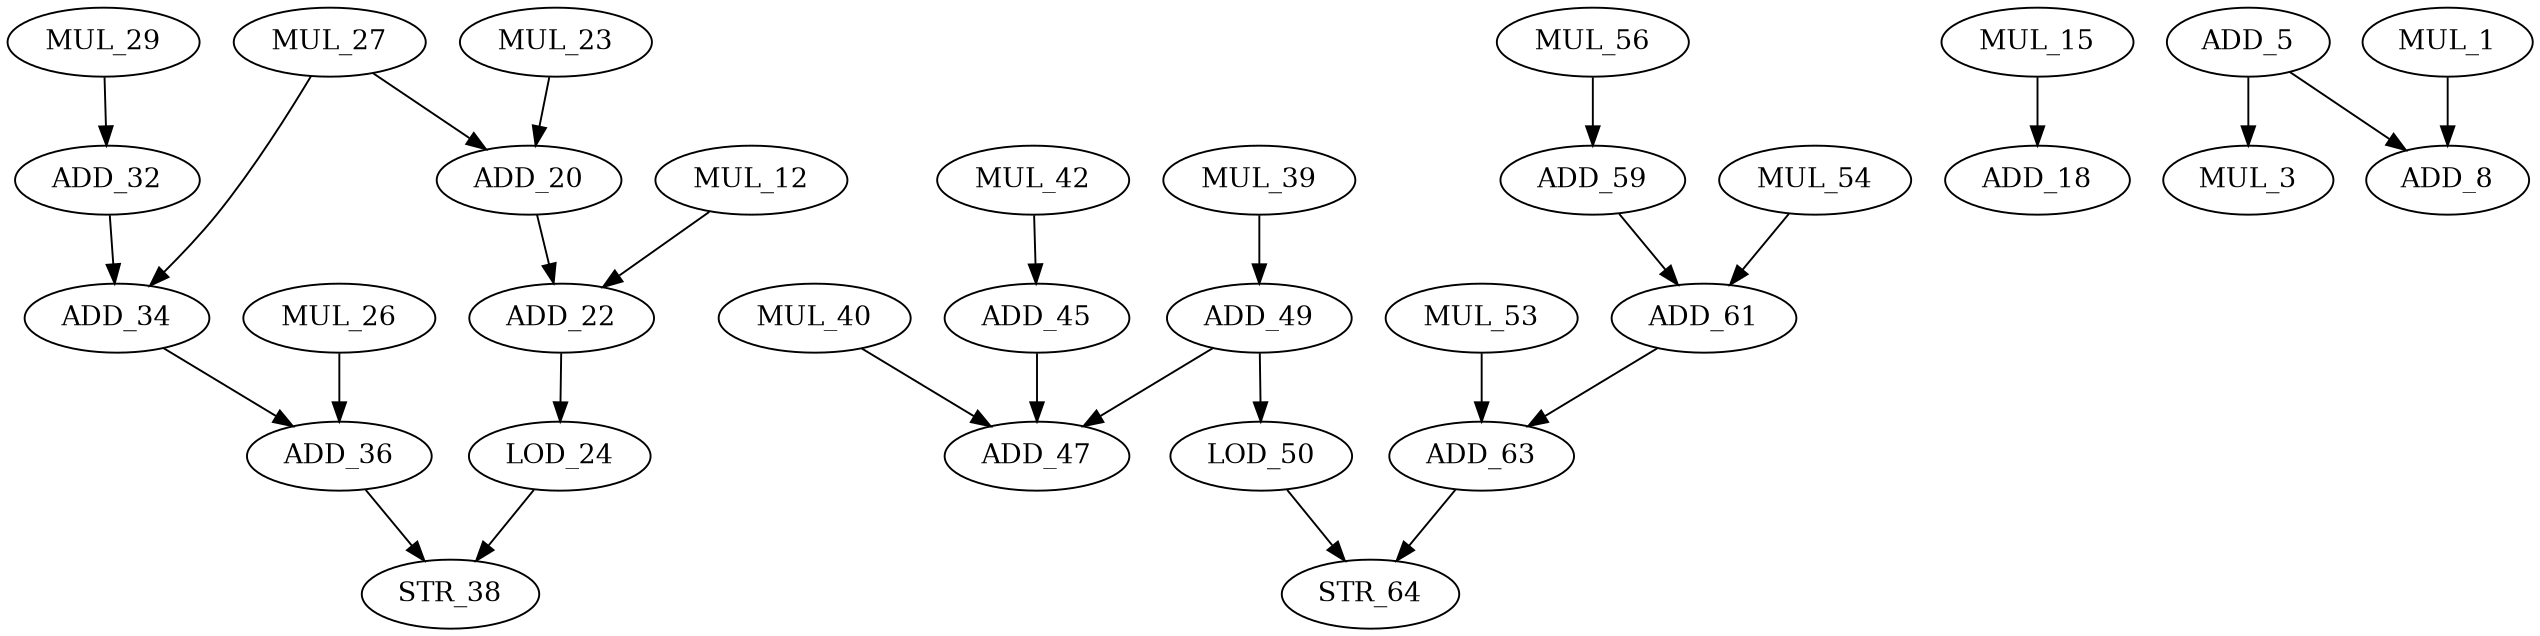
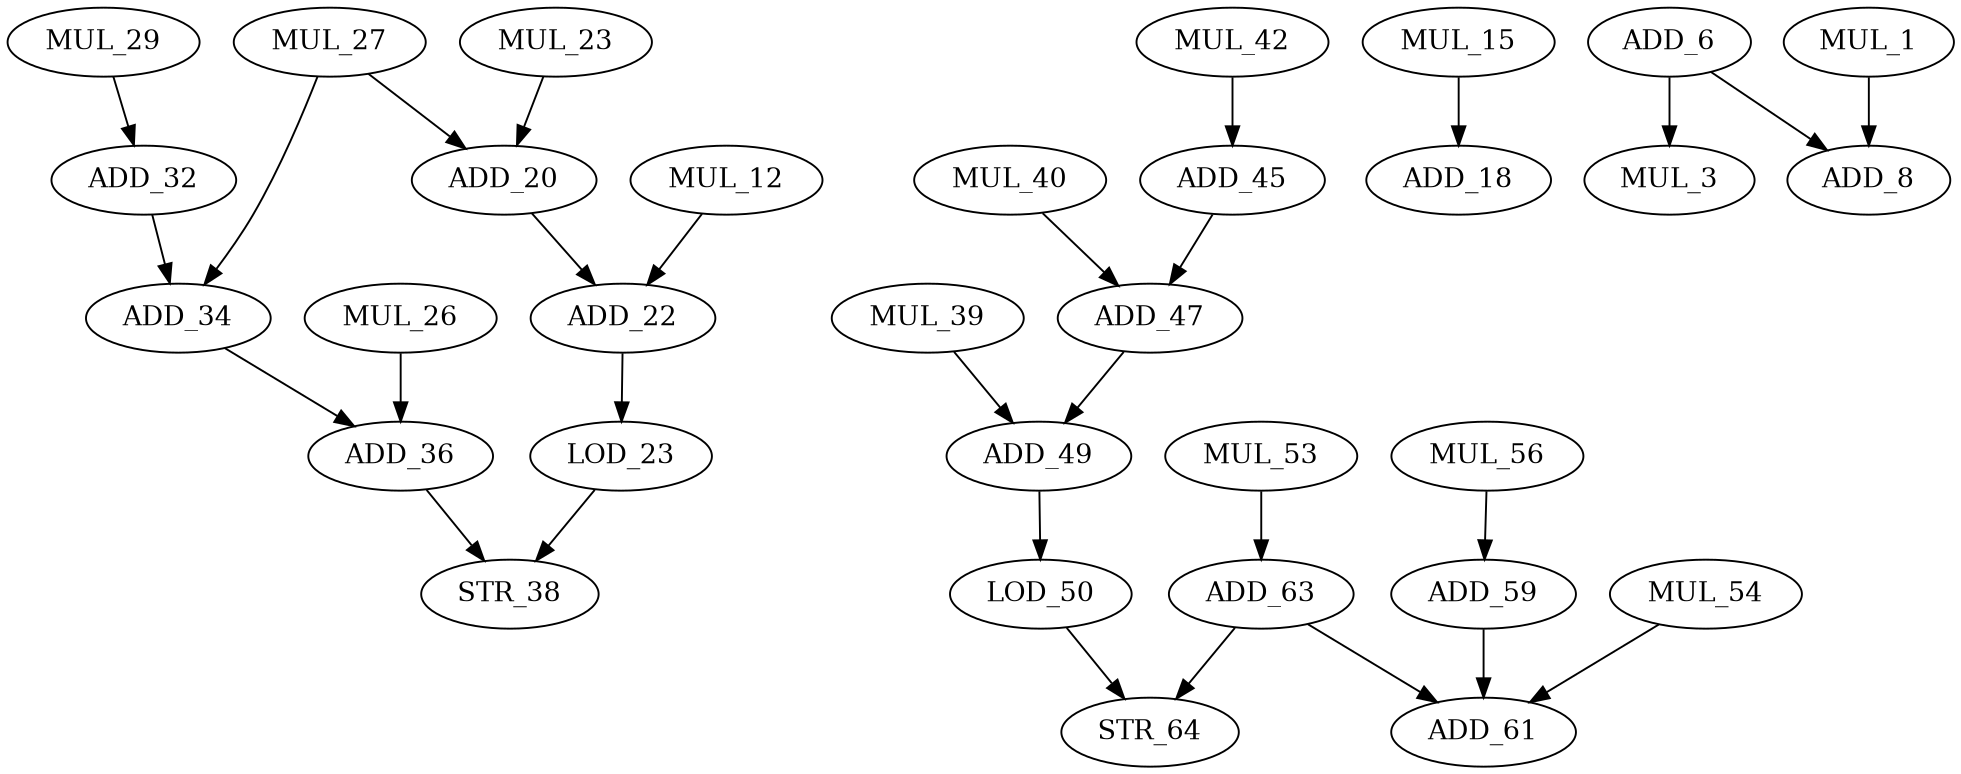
node "ADD_5": label "ADD_5" -> "ADD_6"
edge "ADD_49" -> "ADD_47": reversed
edge "ADD_61" -> "ADD_63": reversed
node "LOD_24": label "LOD_24" -> "LOD_23"
